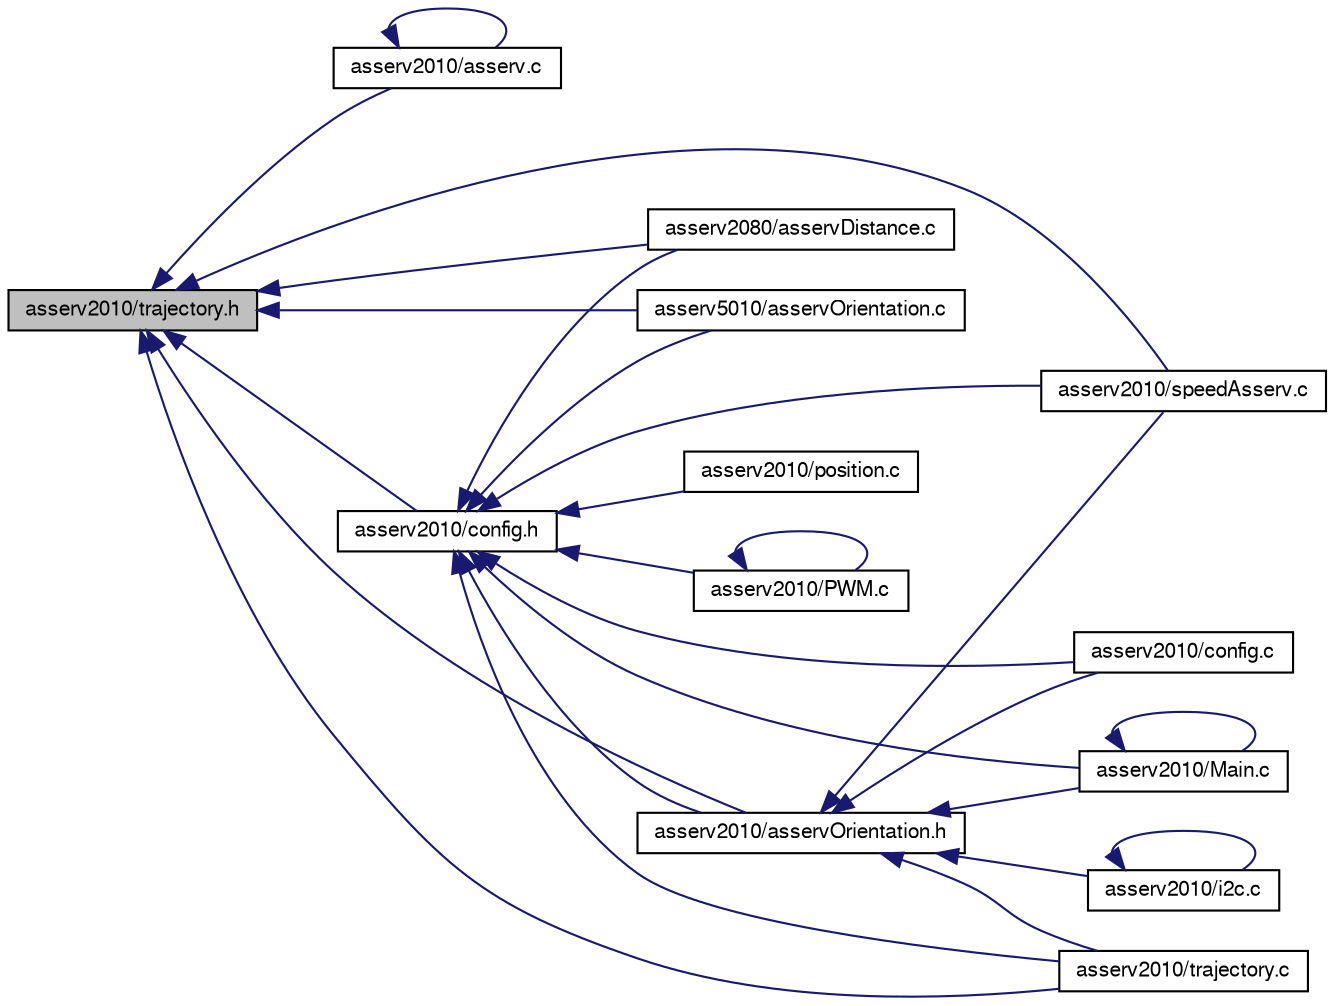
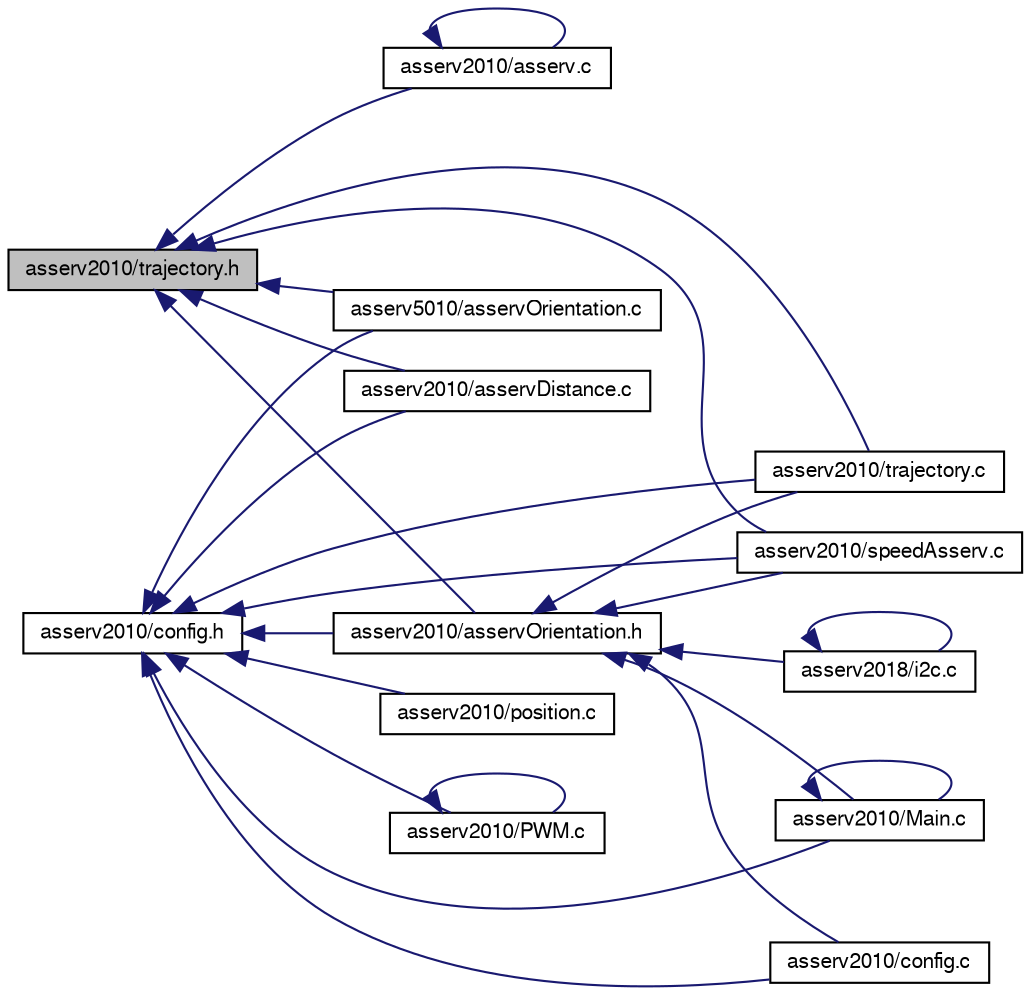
node "asserv2080/asservDistance.c": label "asserv2080/asservDistance.c" -> "asserv2010/asservDistance.c"
edge "asserv2010/config.h" -> "asserv2010/trajectory.h": removed
node "asserv2010/i2c.c": label "asserv2010/i2c.c" -> "asserv2018/i2c.c"
